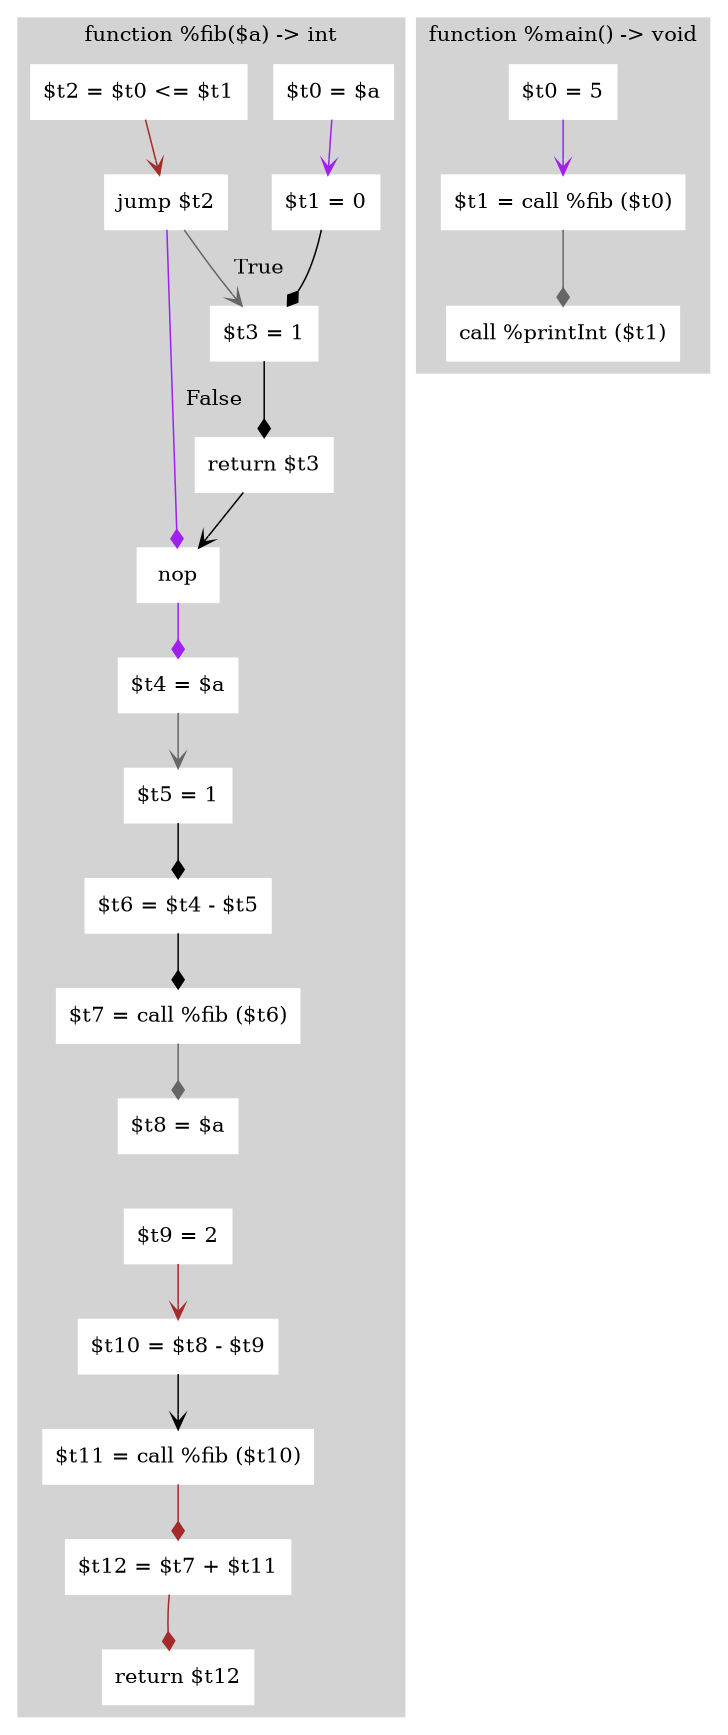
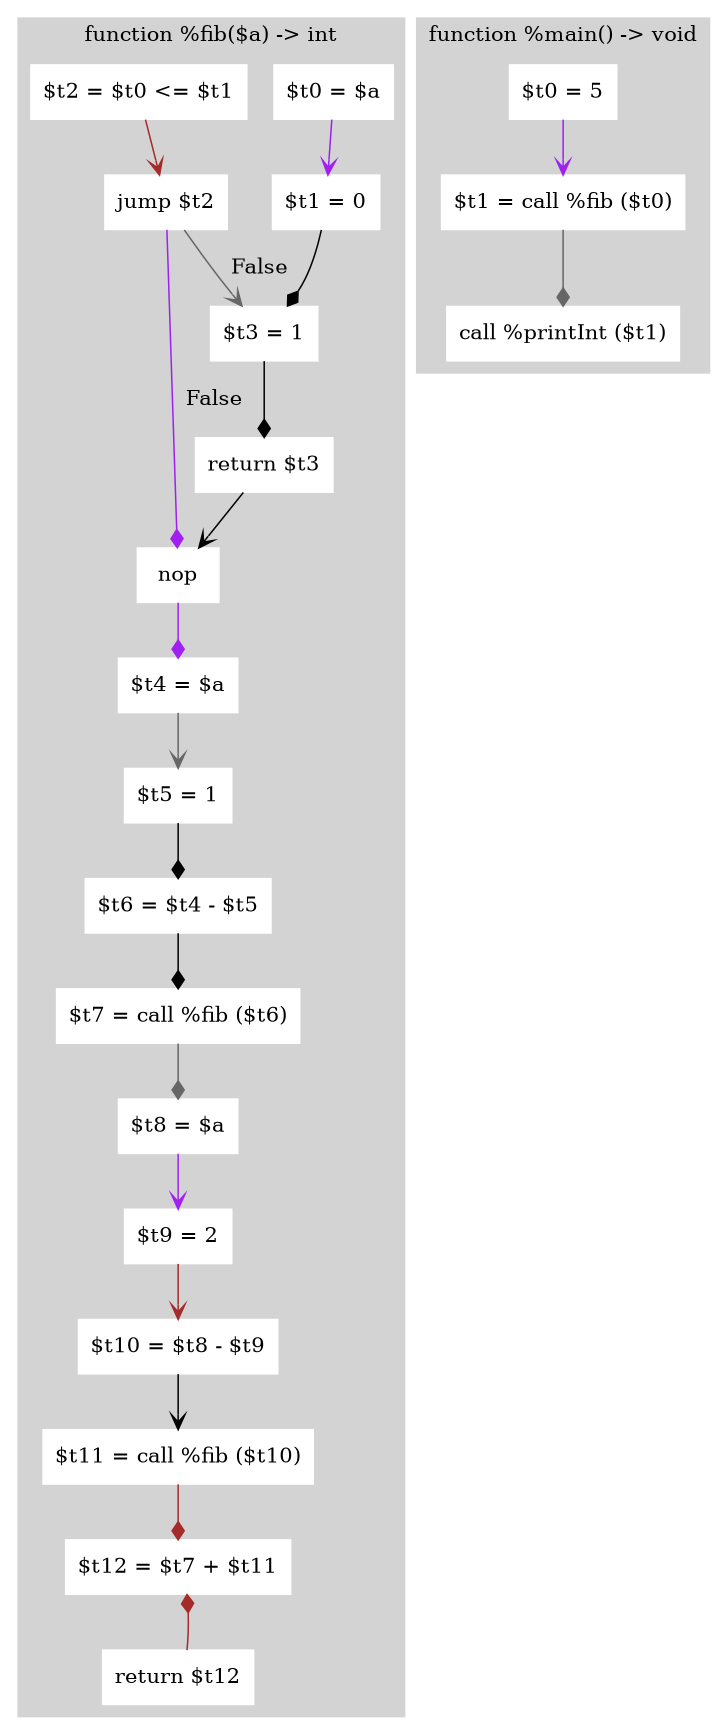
edge "jump $t2" -> "$t3 = 1": label "  True  " -> "  False  "
edge "$t8 = $a" -> "$t9 = 2": added
edge "$t12 = $t7 + $t11" -> "return $t12": reversed
